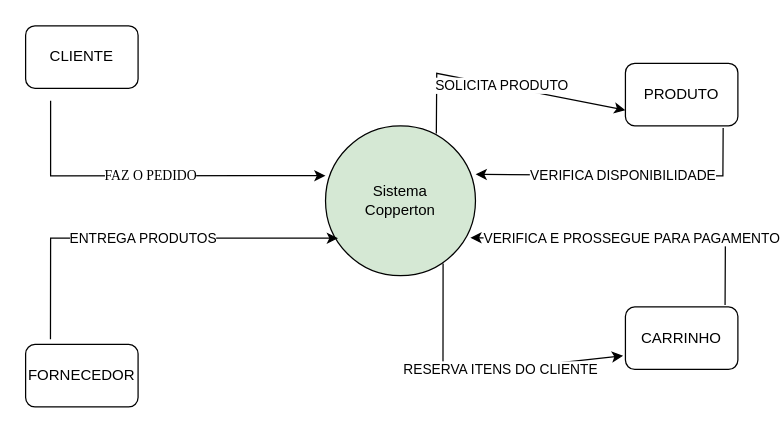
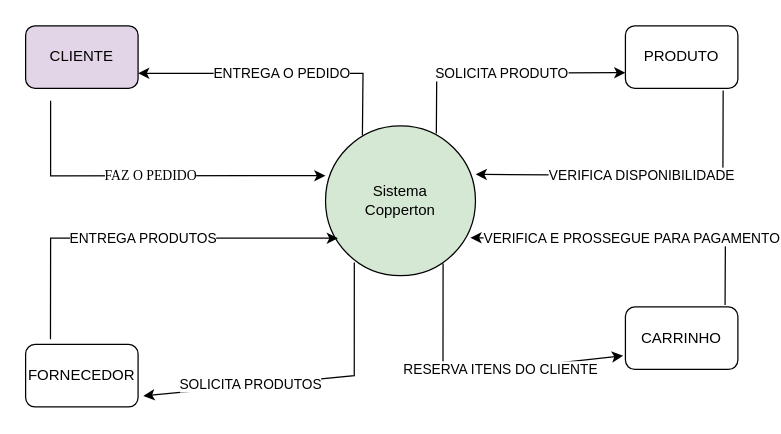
node "CLIENTE": fillcolor #ffffff -> #e1d5e7
edge "Sistema Copperton" -> "CLIENTE": added, label "ENTREGA O PEDIDO"
node "PRODUTO": moved (682, 94) -> (682, 57)
edge "Sistema Copperton" -> "FORNECEDOR": added, label "SOLICITA PRODUTOS"
